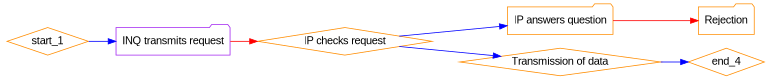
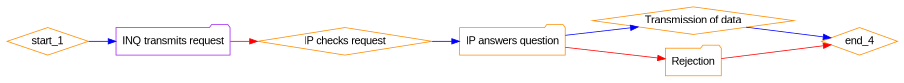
edge "IP checks request" -> "Transmission of data": now "IP answers question" -> "Transmission of data"
edge "Rejection" -> "end_4": added
